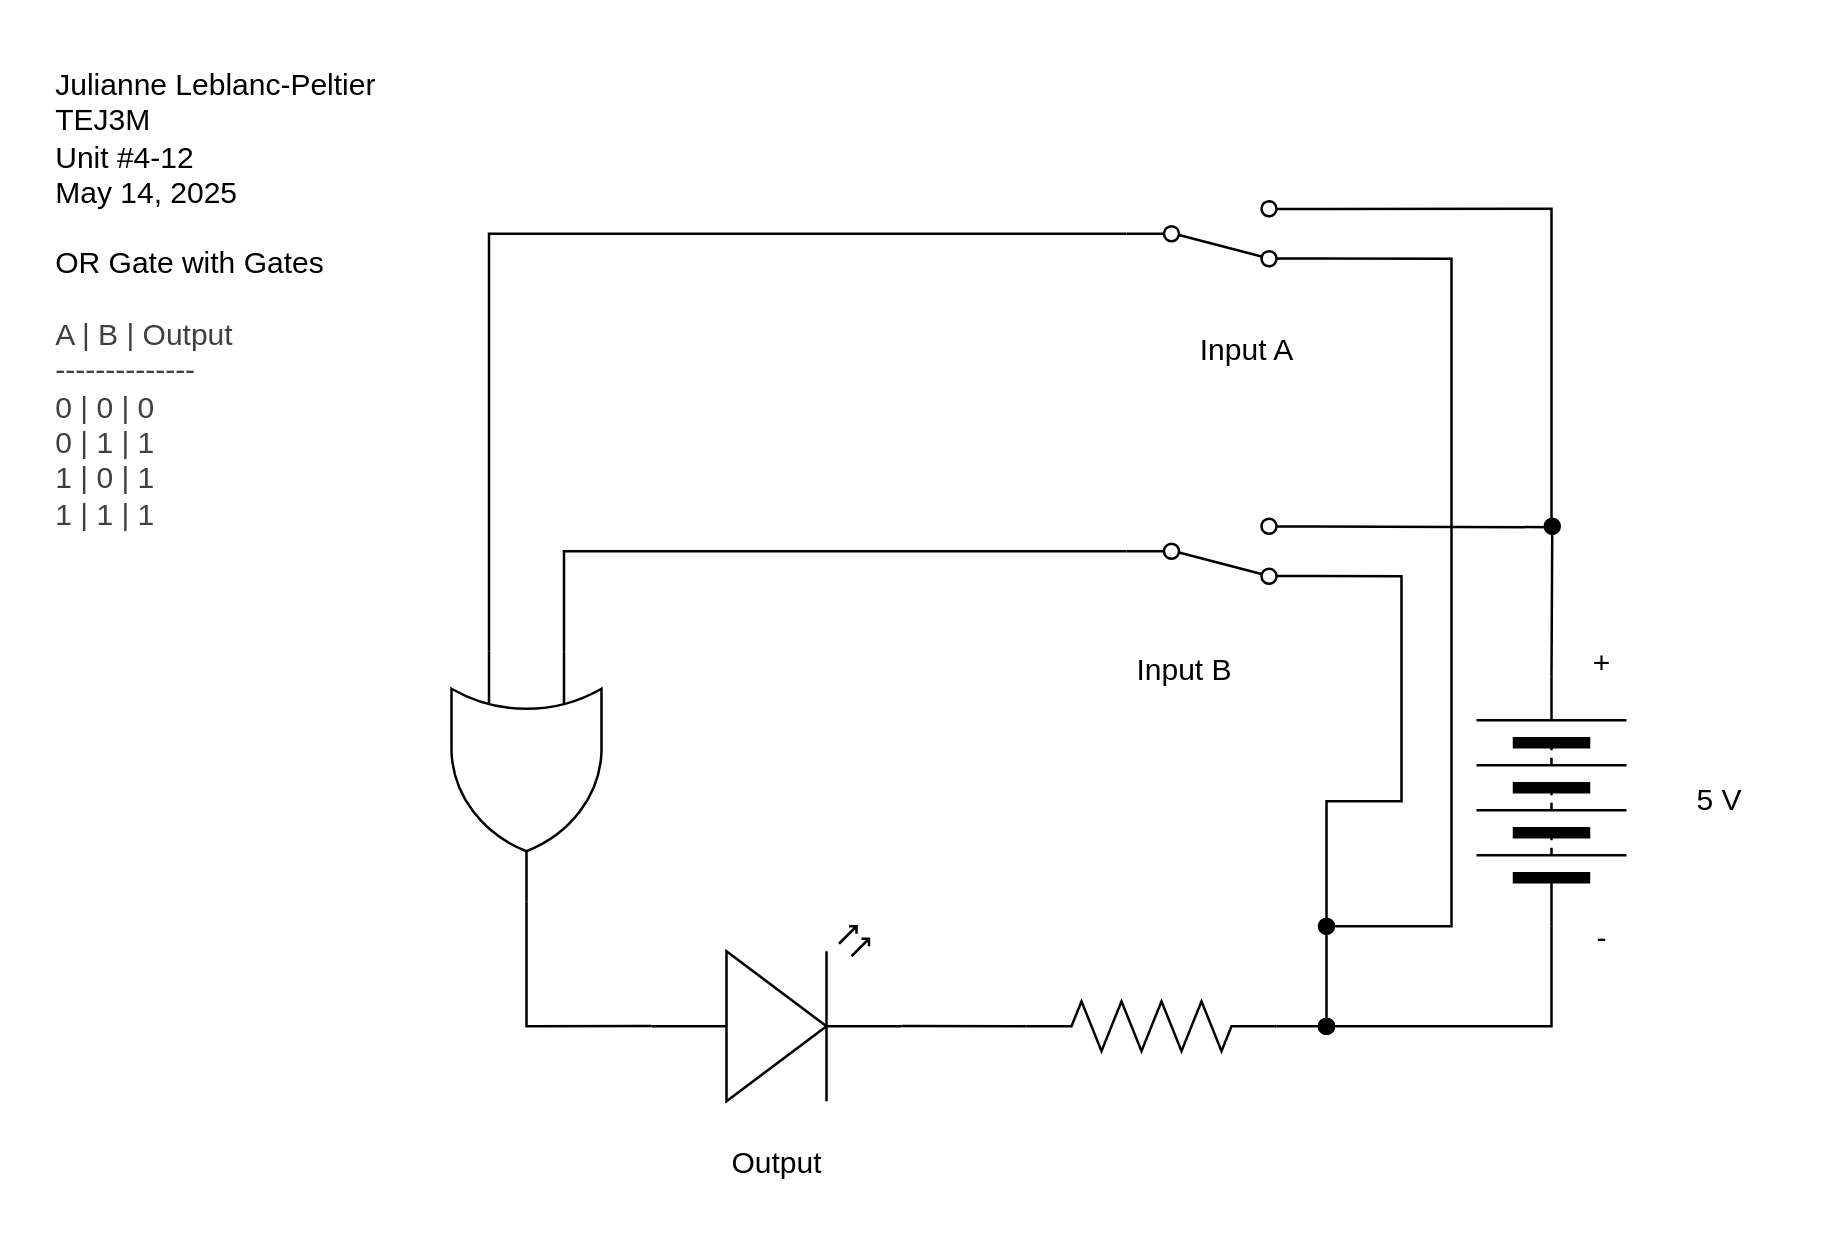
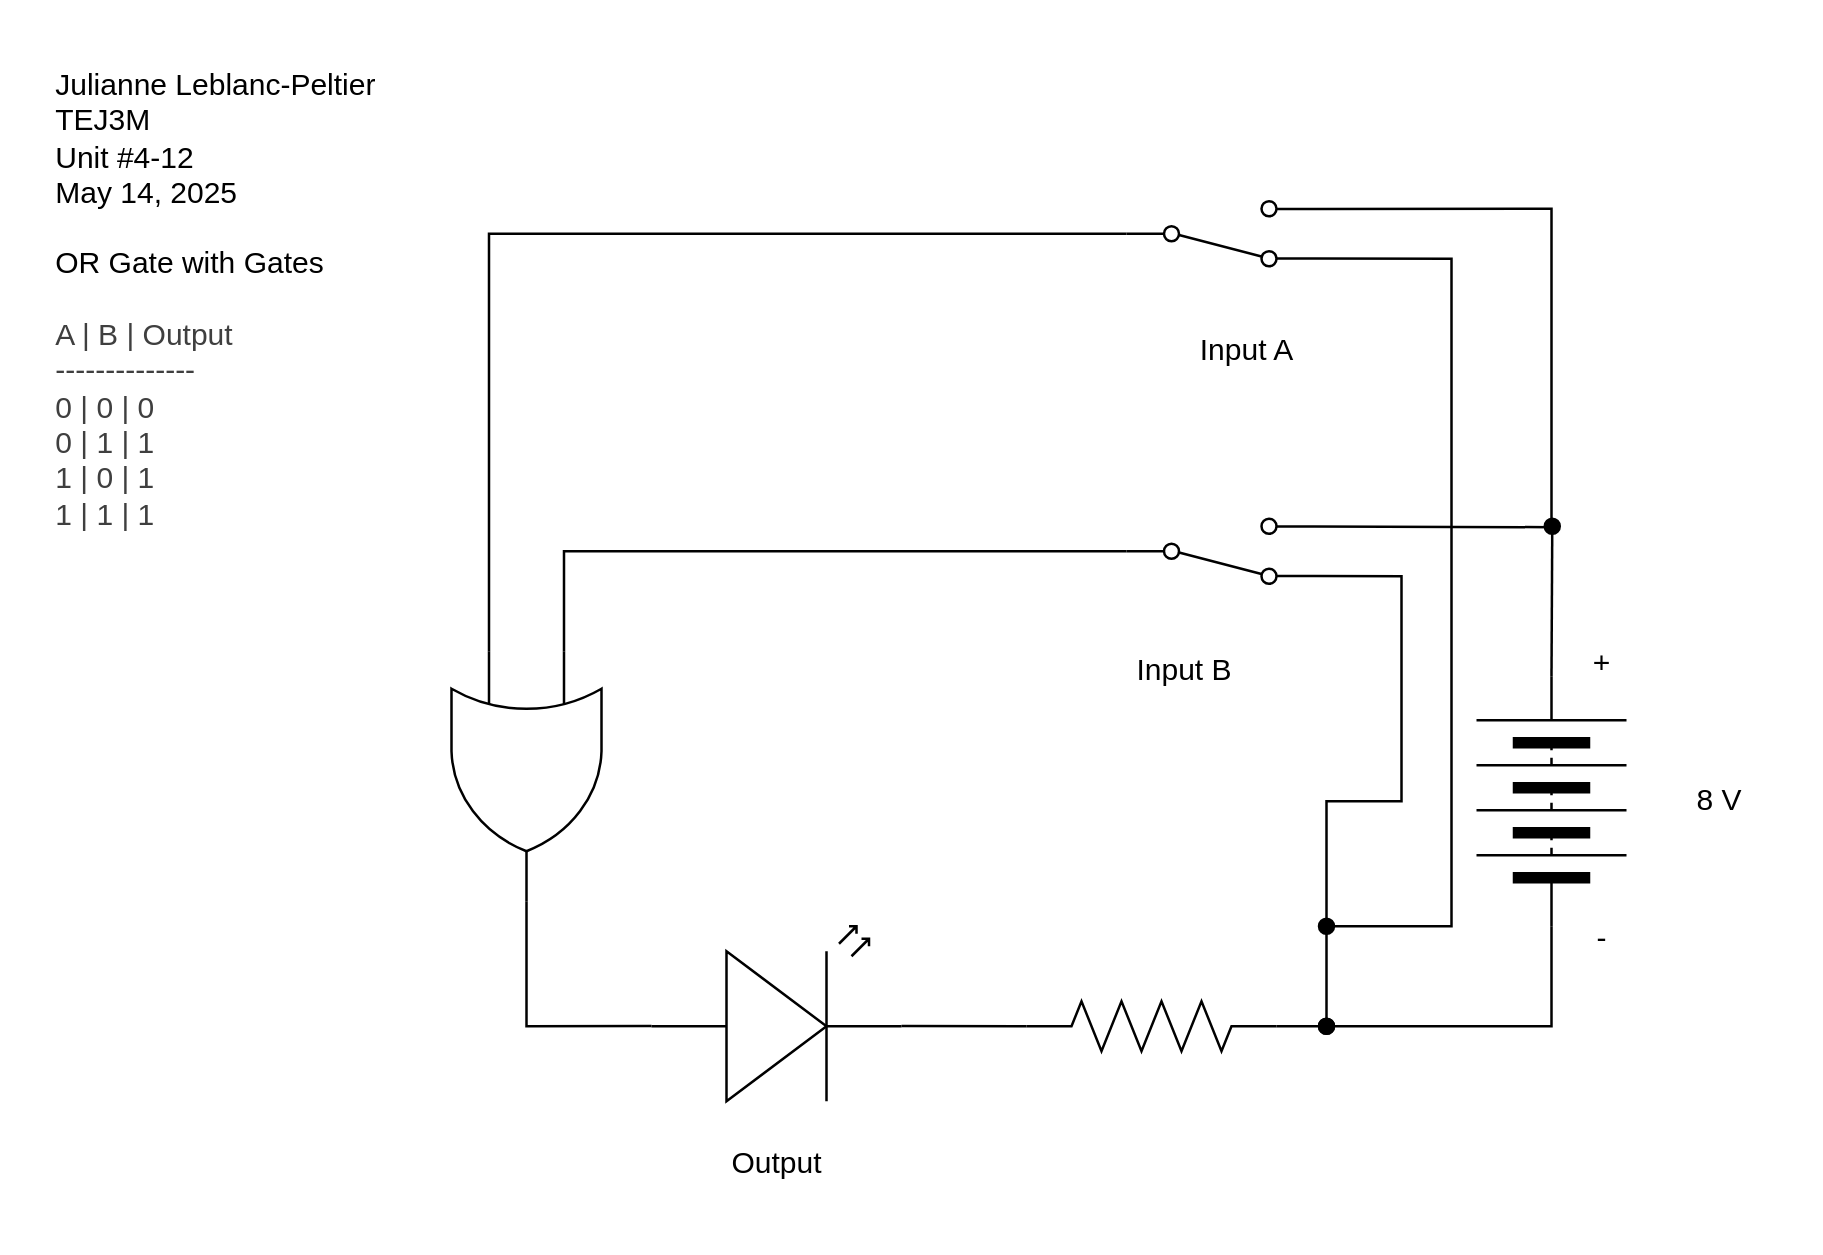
node "5 V": label "5 V" -> "8 V"
